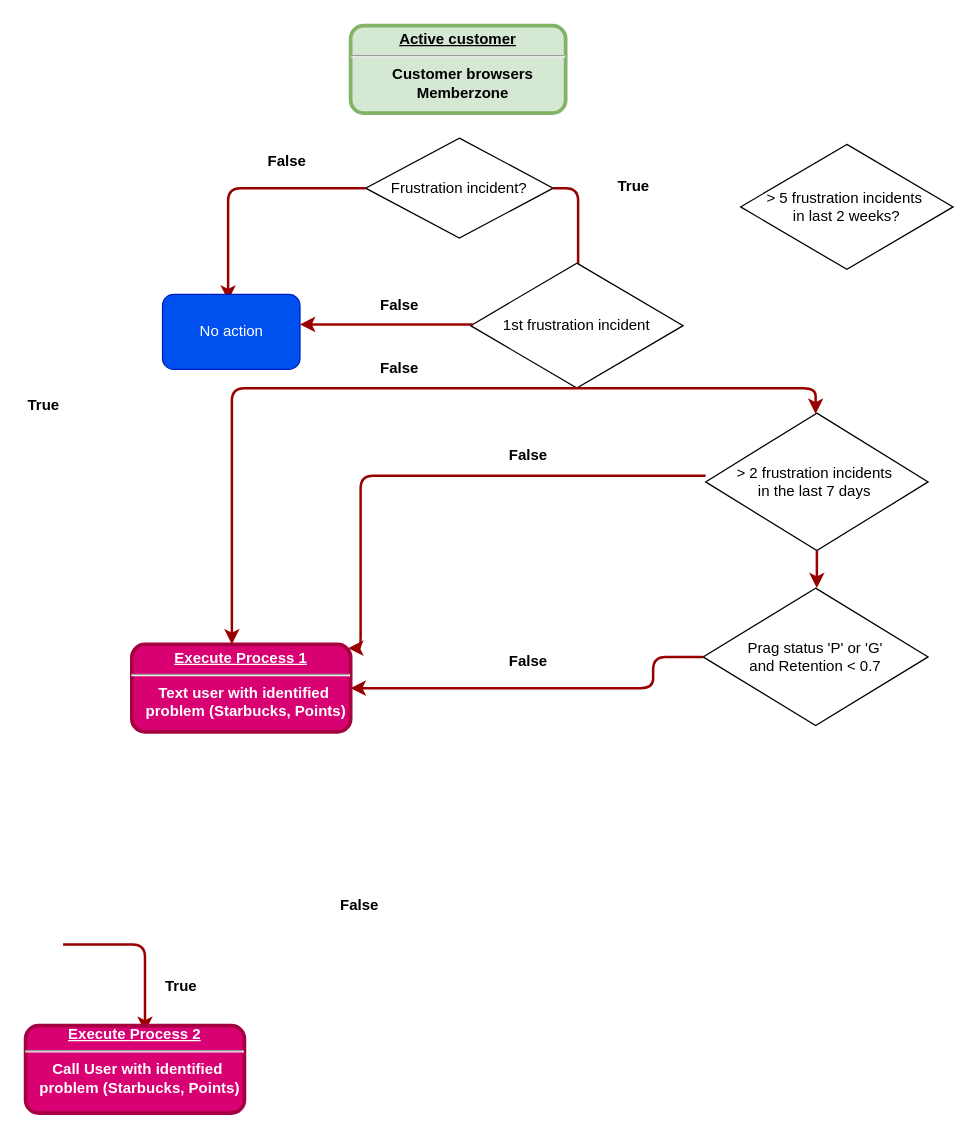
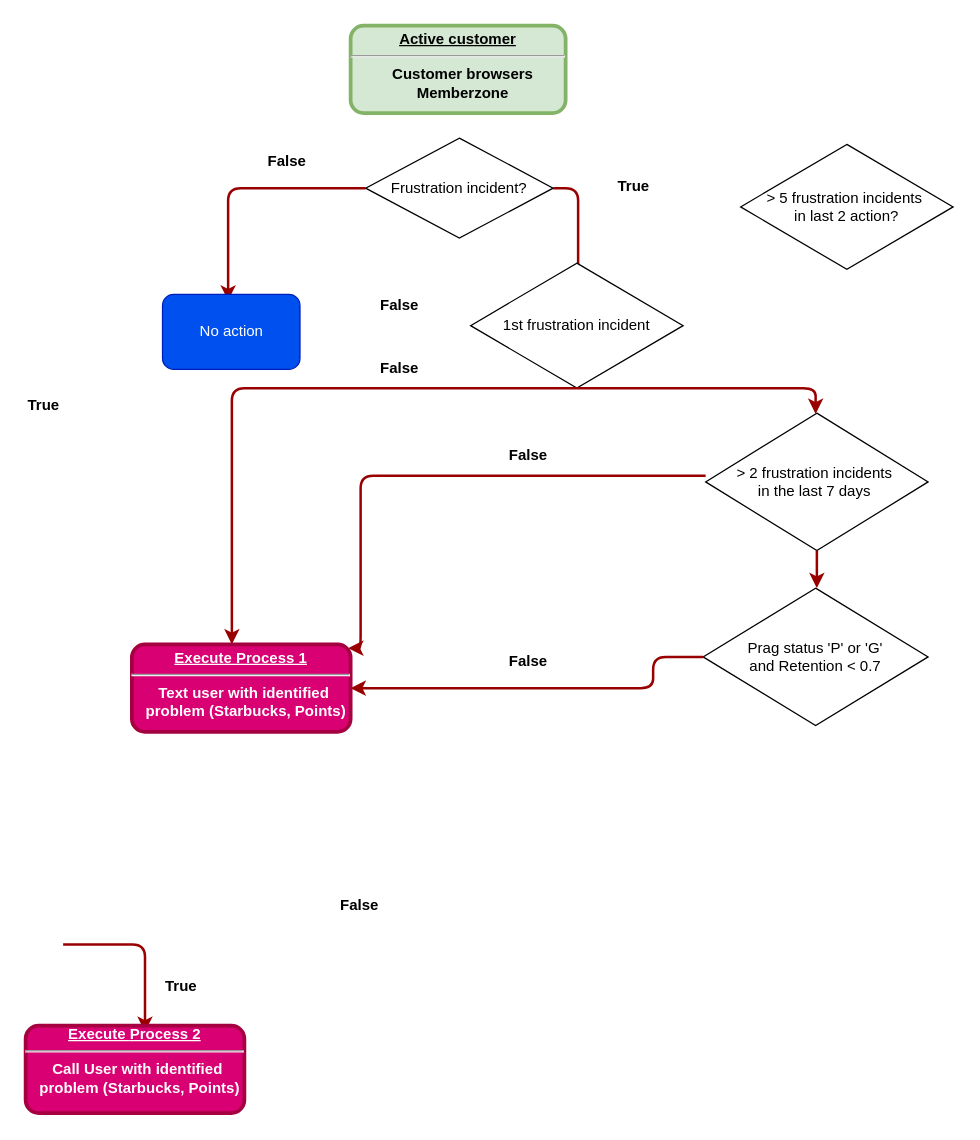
node "> 5 frustration incidents in last 2 weeks?": label "> 5 frustration incidents in last 2 weeks?" -> "> 5 frustration incidents in last 2 action?"
edge "1st frustration incident" -> "No action": removed
